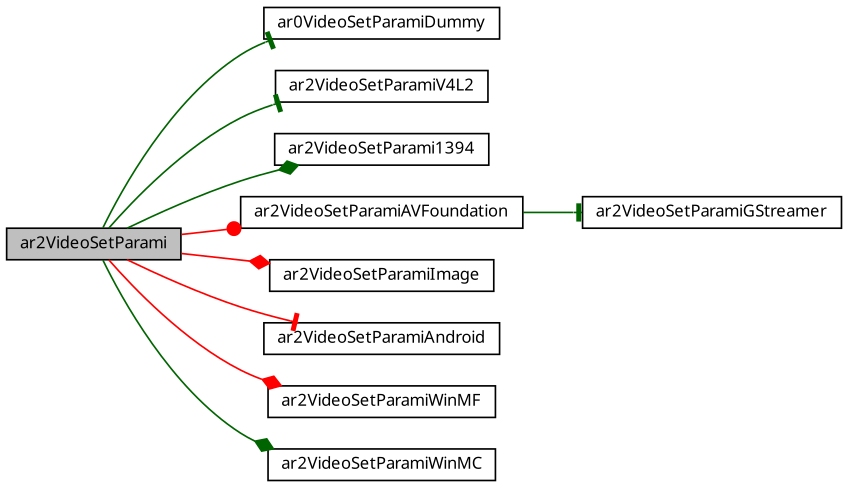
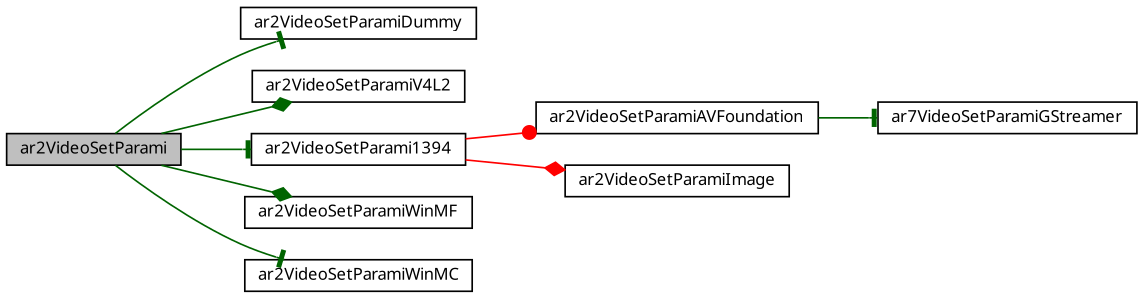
node "ar0VideoSetParamiDummy": label "ar0VideoSetParamiDummy" -> "ar2VideoSetParamiDummy"
edge "ar2VideoSetParami" -> "ar2VideoSetParamiV4L2": arrowhead tee -> diamond
edge "ar2VideoSetParami" -> "ar2VideoSetParami1394": arrowhead diamond -> tee
node "ar2VideoSetParamiGStreamer": label "ar2VideoSetParamiGStreamer" -> "ar7VideoSetParamiGStreamer"
edge "ar2VideoSetParami" -> "ar2VideoSetParamiAVFoundation": now "ar2VideoSetParami1394" -> "ar2VideoSetParamiAVFoundation"
edge "ar2VideoSetParami" -> "ar2VideoSetParamiImage": now "ar2VideoSetParami1394" -> "ar2VideoSetParamiImage"
edge "ar2VideoSetParami" -> "ar2VideoSetParamiWinMF": color red -> darkgreen
node "ar2VideoSetParamiAndroid": removed
edge "ar2VideoSetParami" -> "ar2VideoSetParamiWinMC": arrowhead diamond -> tee
